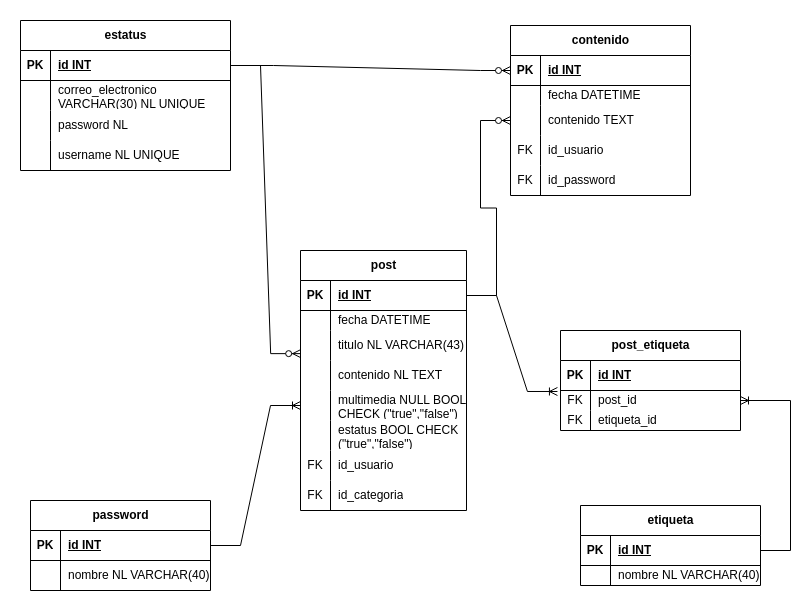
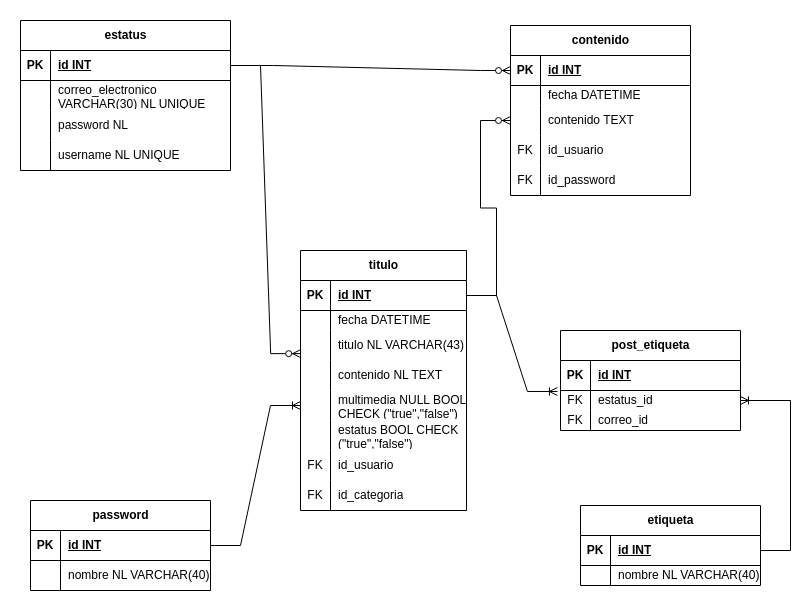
node "post": label "post" -> "titulo"
node "post_id": label "post_id" -> "estatus_id"
node "etiqueta_id": label "etiqueta_id" -> "correo_id"
